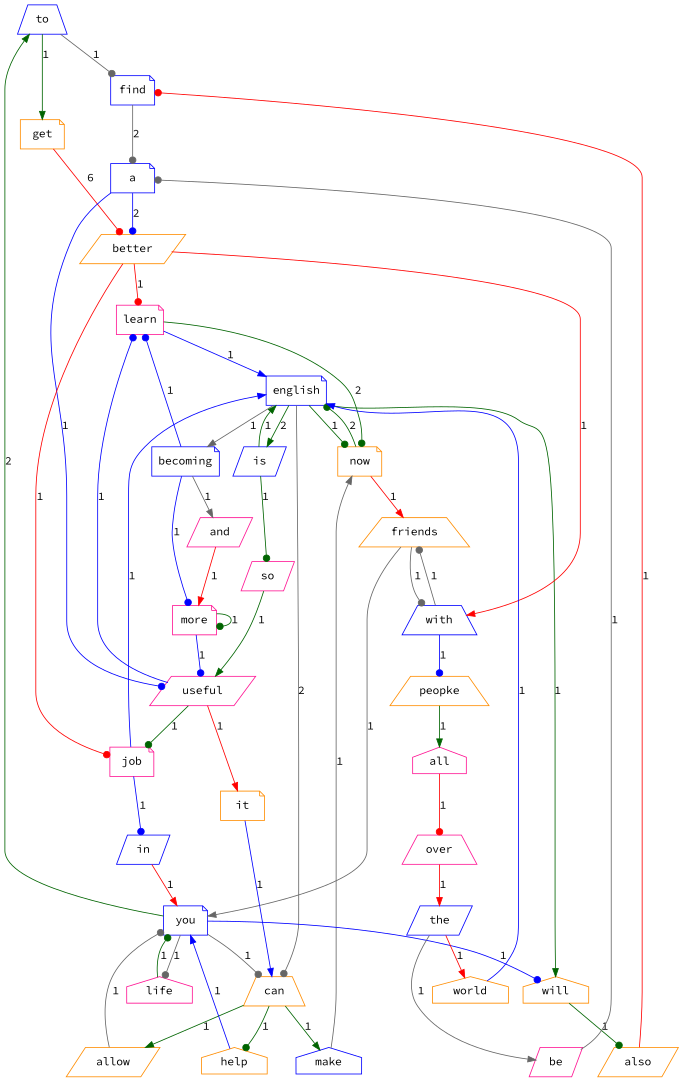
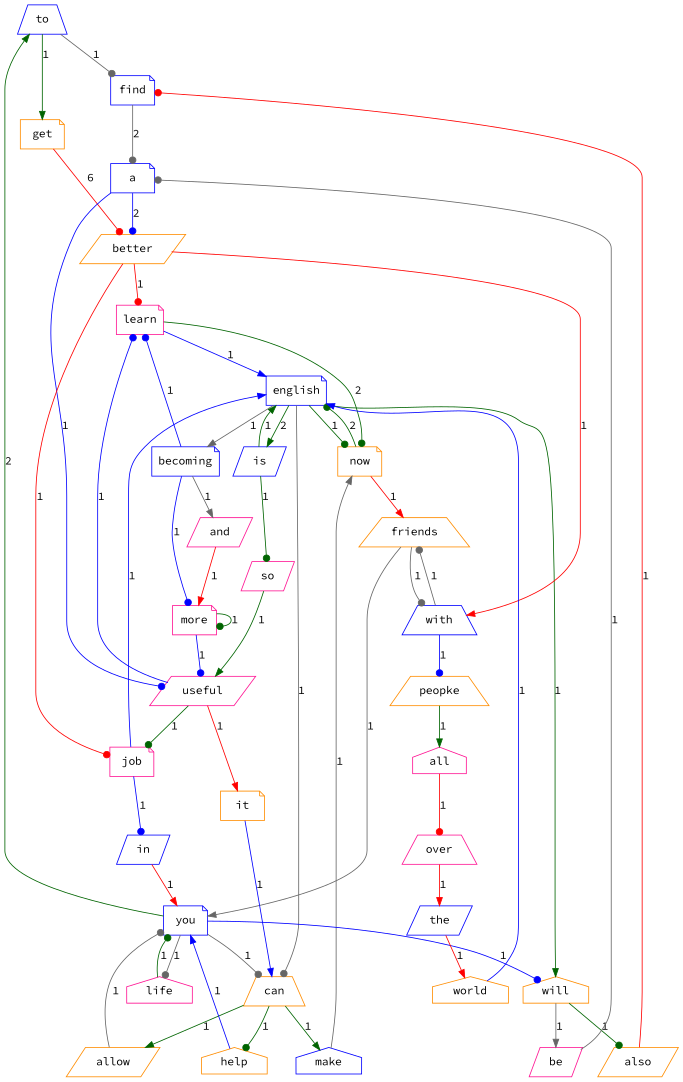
edge "english" -> "can": label "2" -> "1"
edge "the" -> "be": now "will" -> "be"
